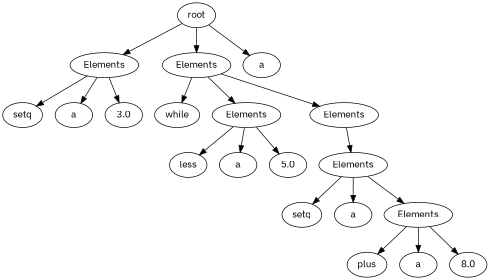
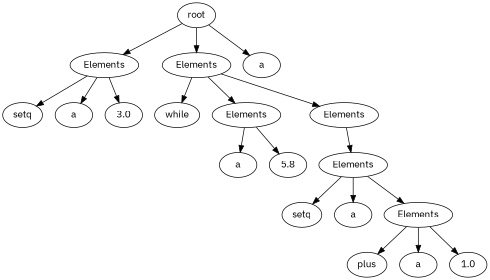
node "less": removed
node "5.0": label "5.0" -> "5.8"
node "8.0": label "8.0" -> "1.0"
